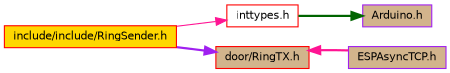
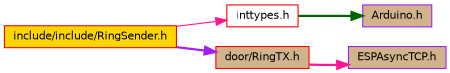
edge "ESPAsyncTCP.h" -> "door/RingTX.h": reversed
